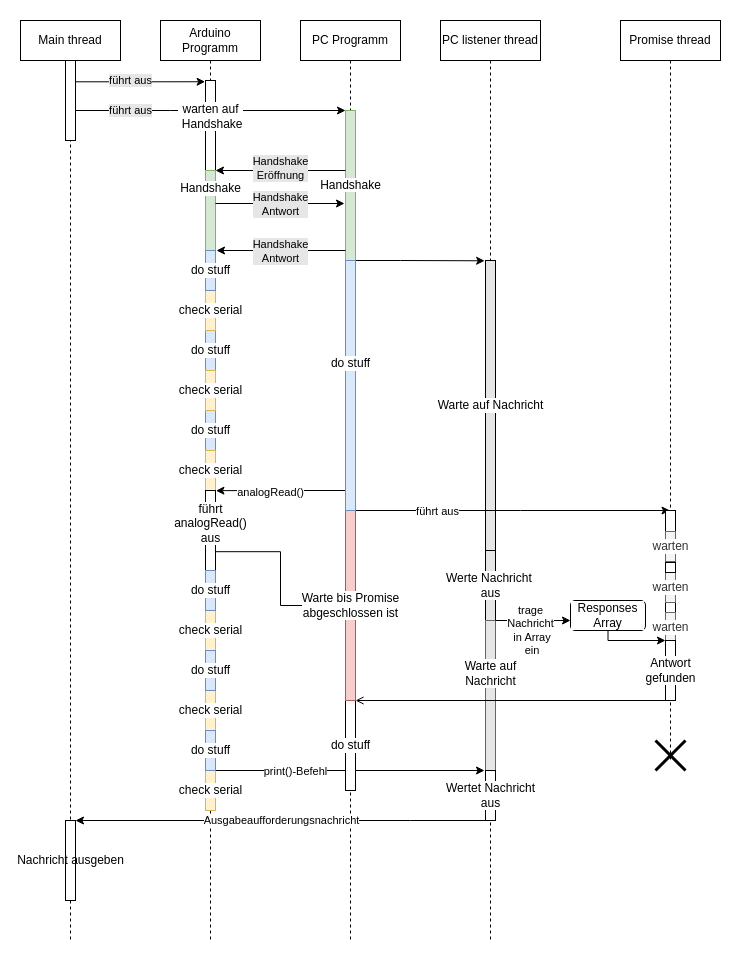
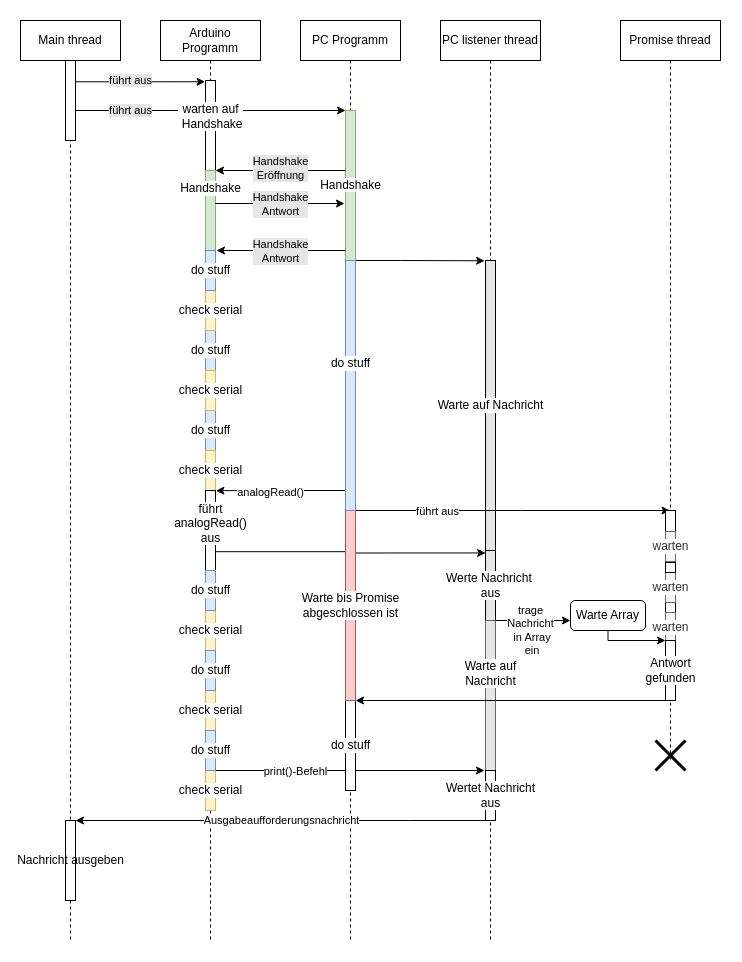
edge "führt analogRead() aus" -> "Warte bis Promiseabgeschlossen ist": now "führt analogRead() aus" -> "Werte Nachricht aus"
node "Responses Array": label "Responses Array" -> "Warte Array"
edge "Antwort gefunden" -> "Warte bis Promiseabgeschlossen ist": arrowhead open -> classic
